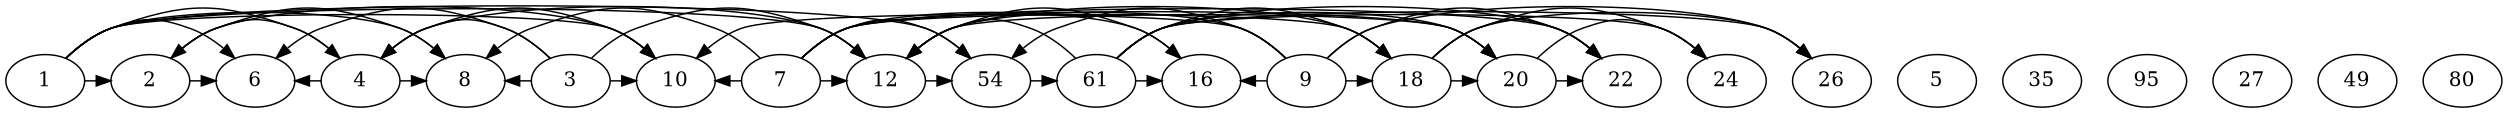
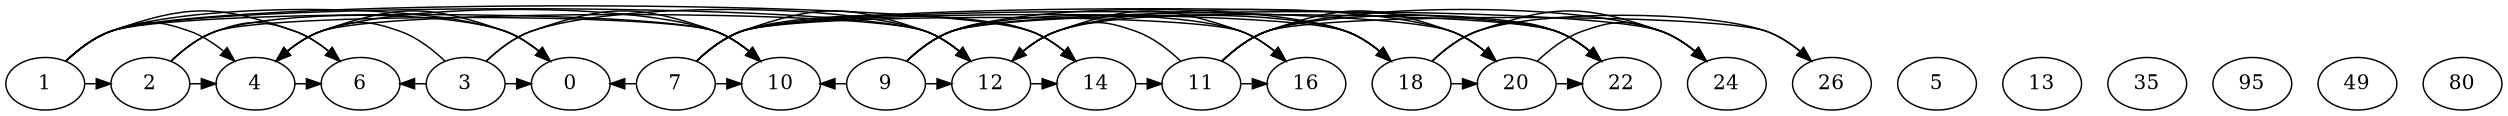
edge "9" -> "26": now "9" -> "24"
edge "4" -> "2": reversed
node "8": label "8" -> "0"
node "54": label "54" -> "14"
node "61": label "61" -> "11"
node "27": removed
node "13": added
